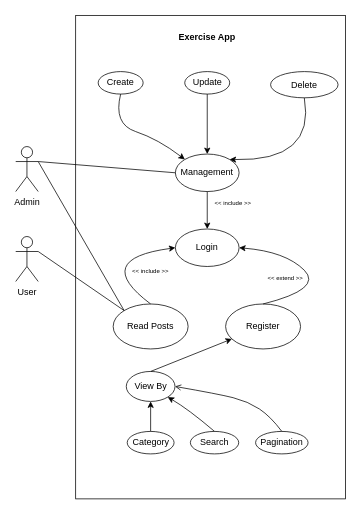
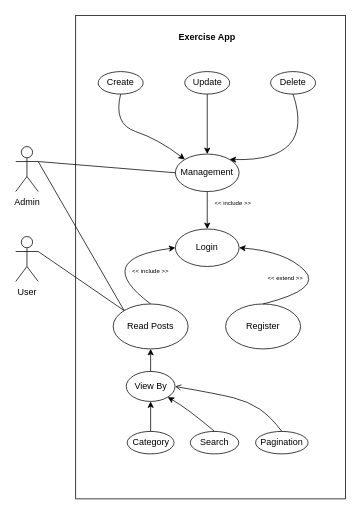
node "Delete": size 68x26 -> 45x23
edge "View By" -> "Register": now "View By" -> "Read Posts"
